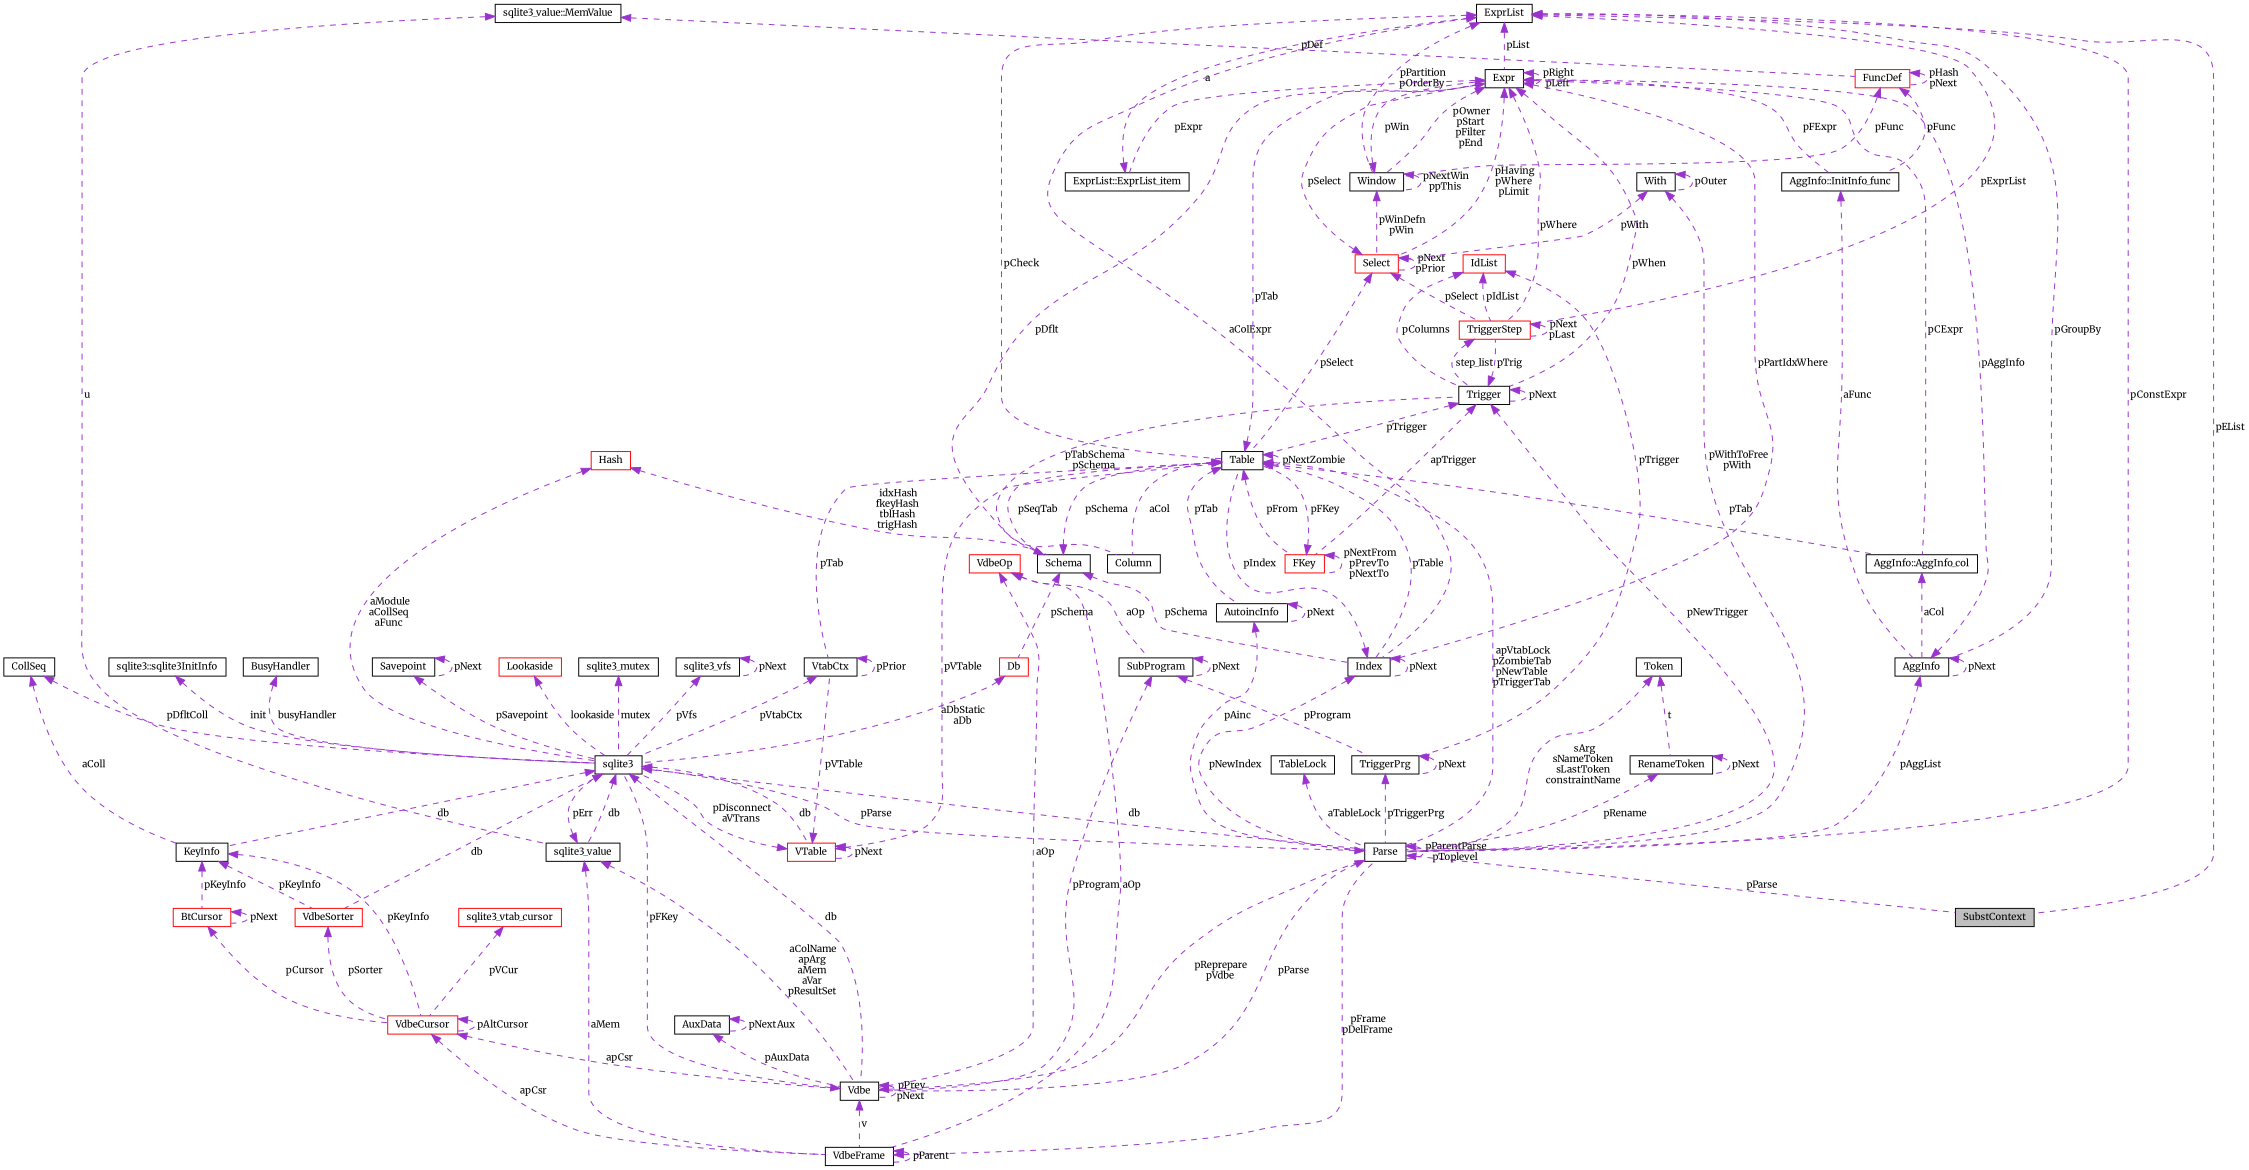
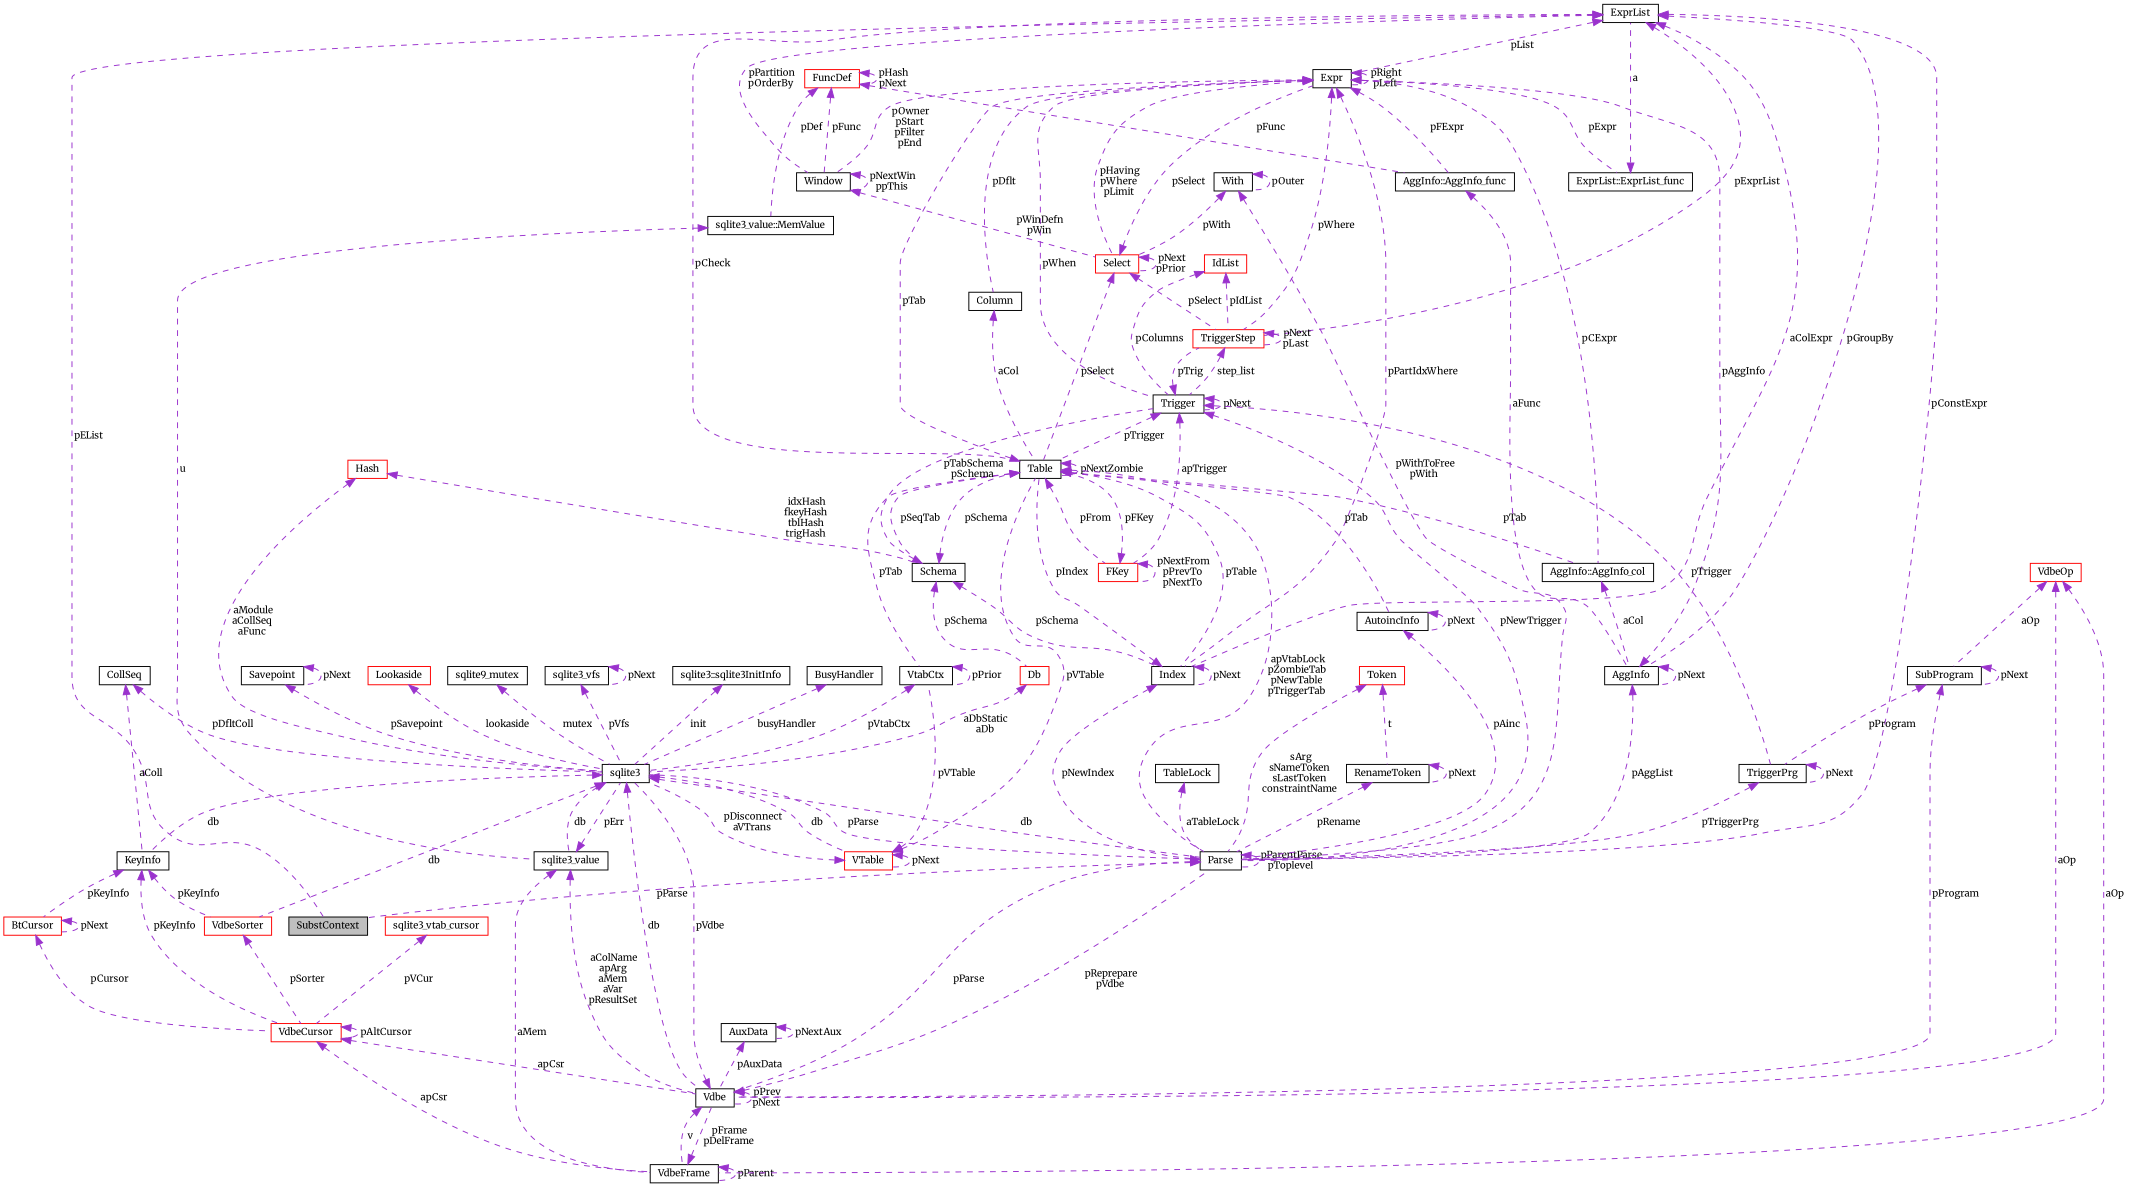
edge "FuncDef" -> "sqlite3_value::MemValue": reversed
edge "Expr" -> "Window": removed, label "pWin"
node "ExprList::ExprList_item": label "ExprList::ExprList_item" -> "ExprList::ExprList_func"
node "AggInfo::InitInfo_func": label "AggInfo::InitInfo_func" -> "AggInfo::AggInfo_func"
edge "Column" -> "Table": reversed
edge "TriggerPrg" -> "IdList": now "TriggerPrg" -> "Trigger"
node "sqlite3_mutex": label "sqlite3_mutex" -> "sqlite9_mutex"
node "Token": color black -> red
edge "sqlite3" -> "Vdbe": label " pFKey" -> " pVdbe"
edge "Parse" -> "VdbeFrame": now "Vdbe" -> "VdbeFrame"
